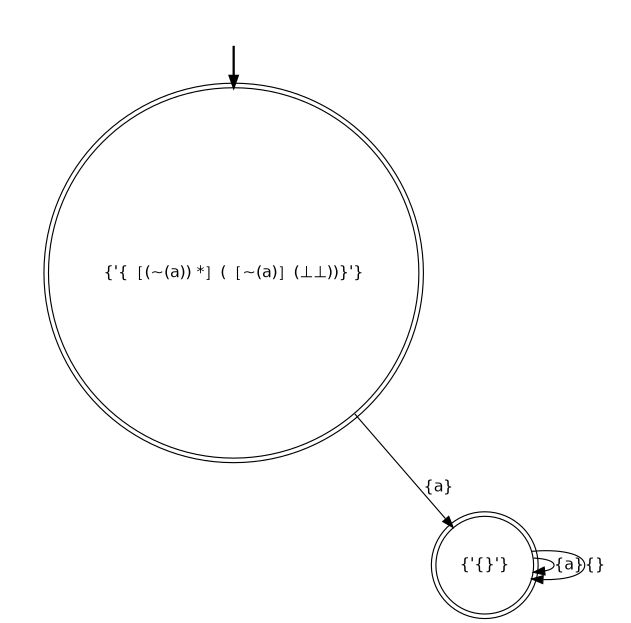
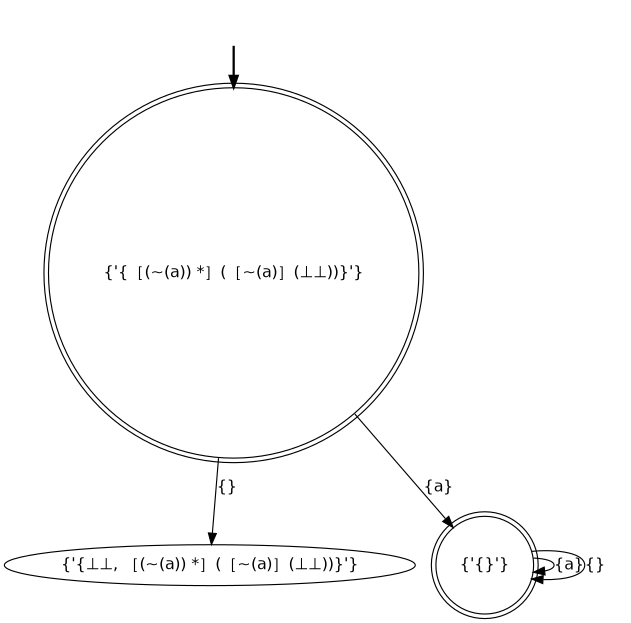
node "{'{⊥⊥, ［(~(a)) *］(［~(a)］(⊥⊥))}'}": added
